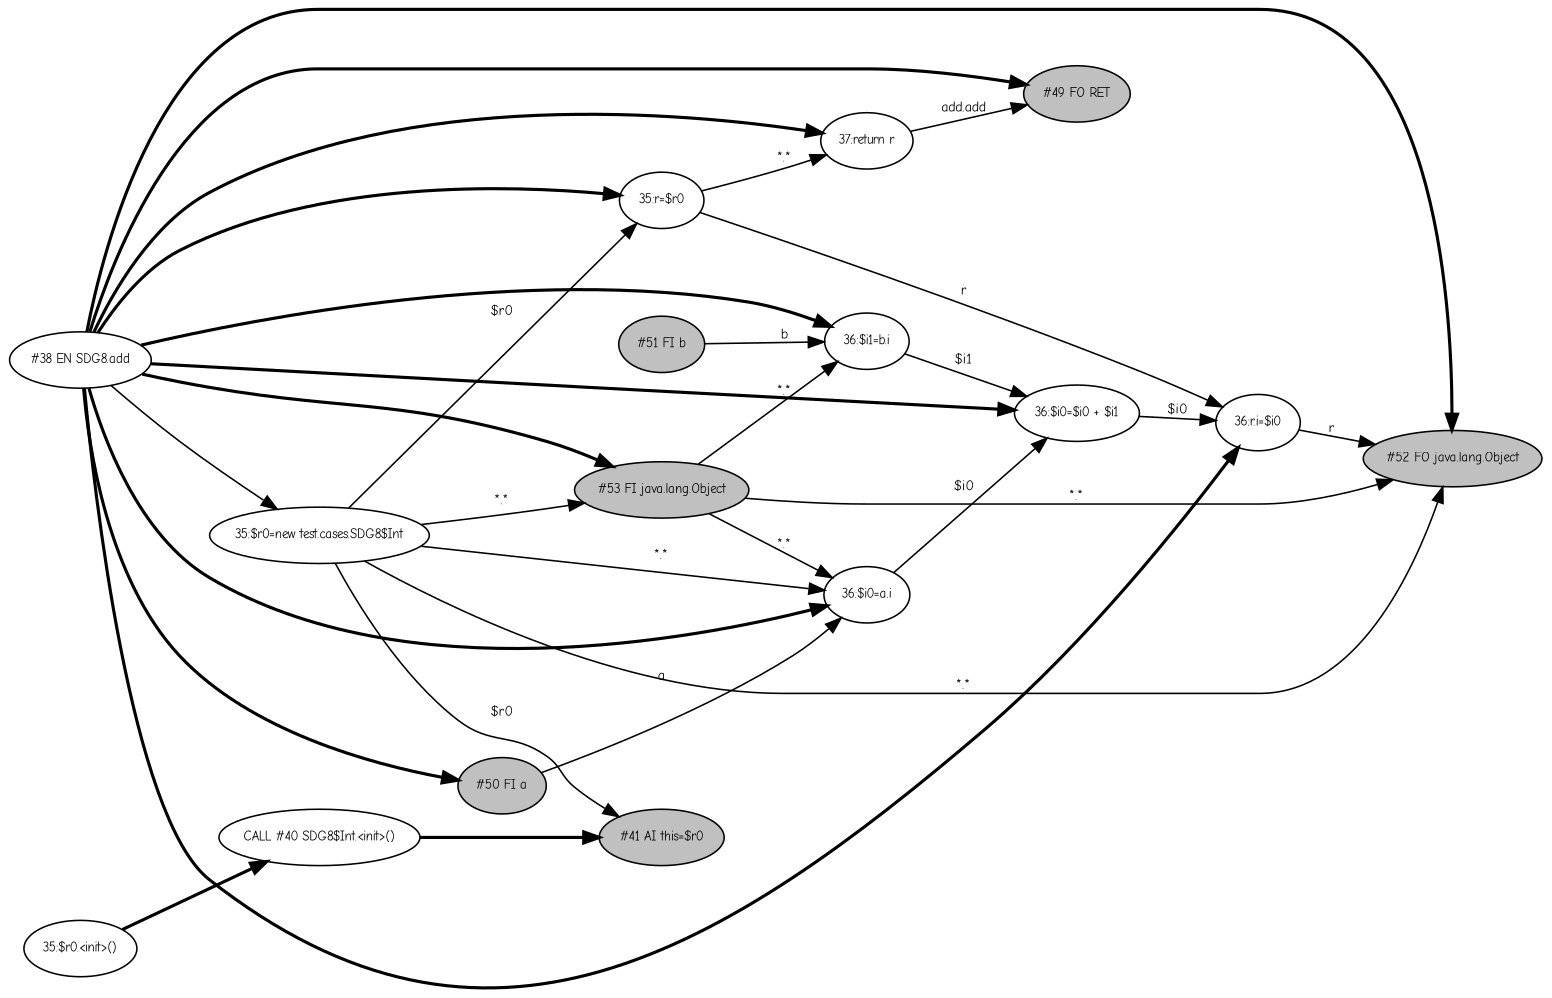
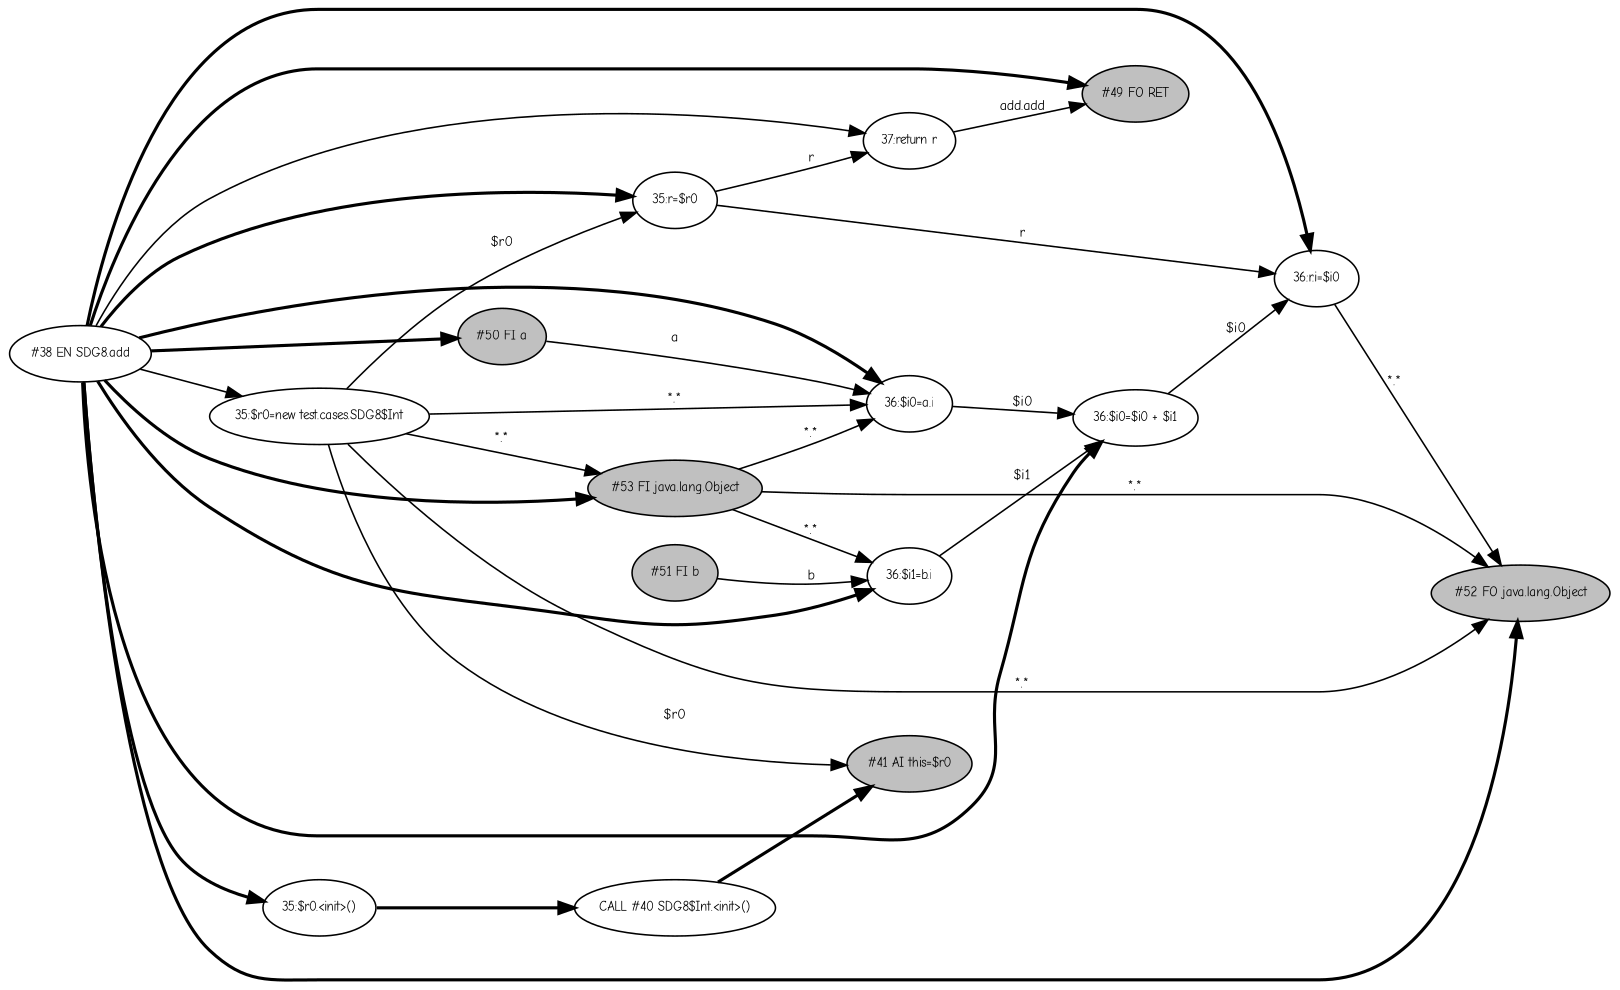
edge "#38 EN SDG8.add" -> "37:return r": style bold -> solid
edge "35:r=$r0" -> "37:return r": label "*.*" -> "r"
edge "36:r.i=$i0" -> "#52 FO java.lang.Object": label "r" -> "*.*"
edge "#38 EN SDG8.add" -> "35:$r0.<init>()": added
